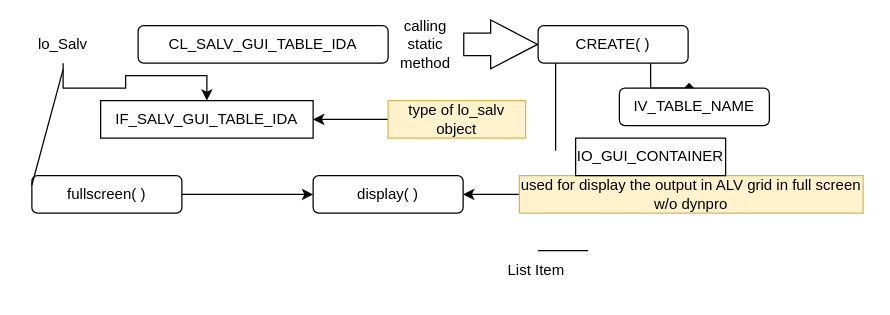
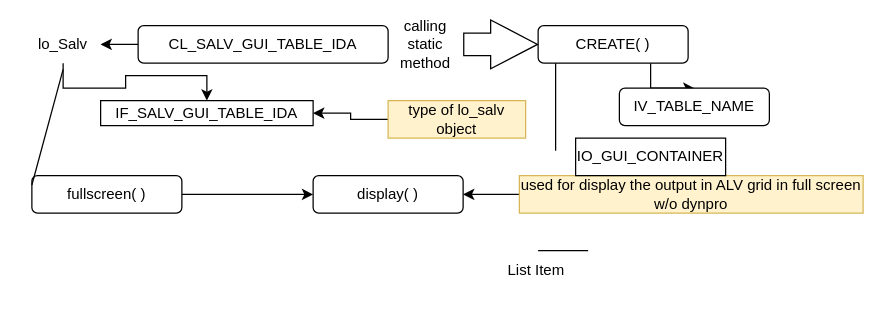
edge "CL_SALV_GUI_TABLE_IDA" -> "lo_Salv": added
edge "CREATE( )" -> "IV_TABLE_NAME": arrowhead diamond -> classic
node "IF_SALV_GUI_TABLE_IDA": size 213x38 -> 213x25
